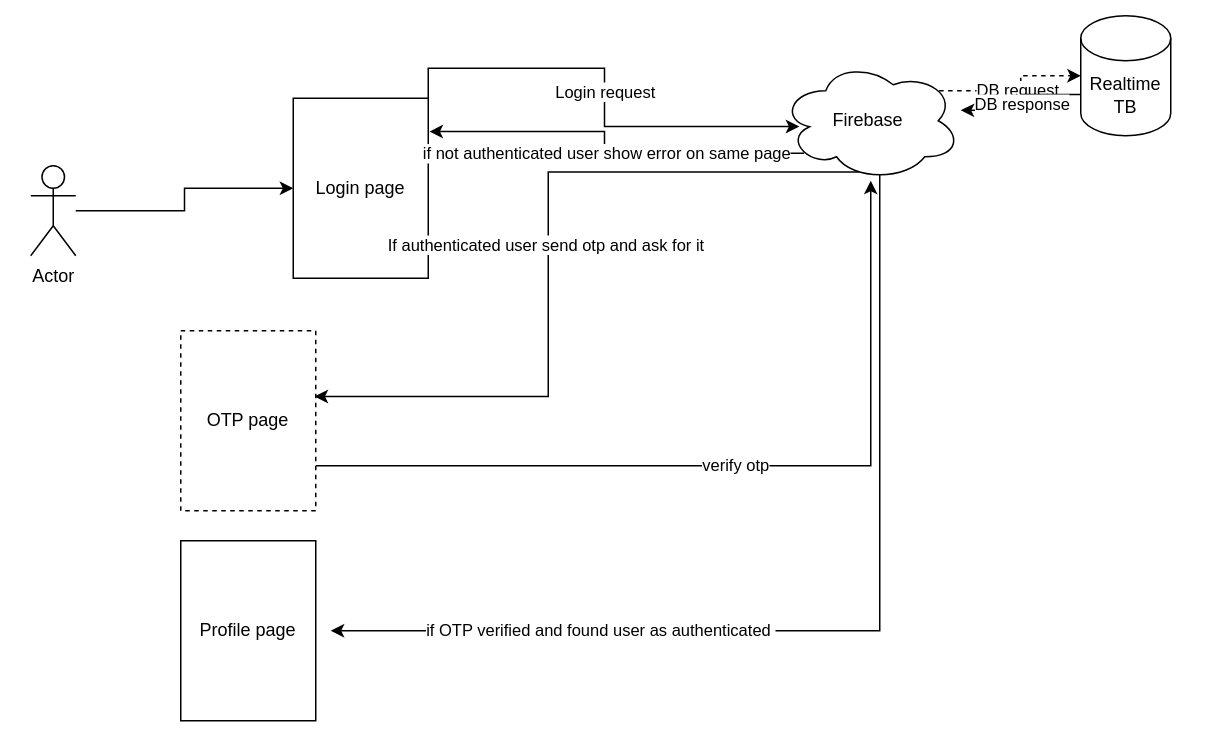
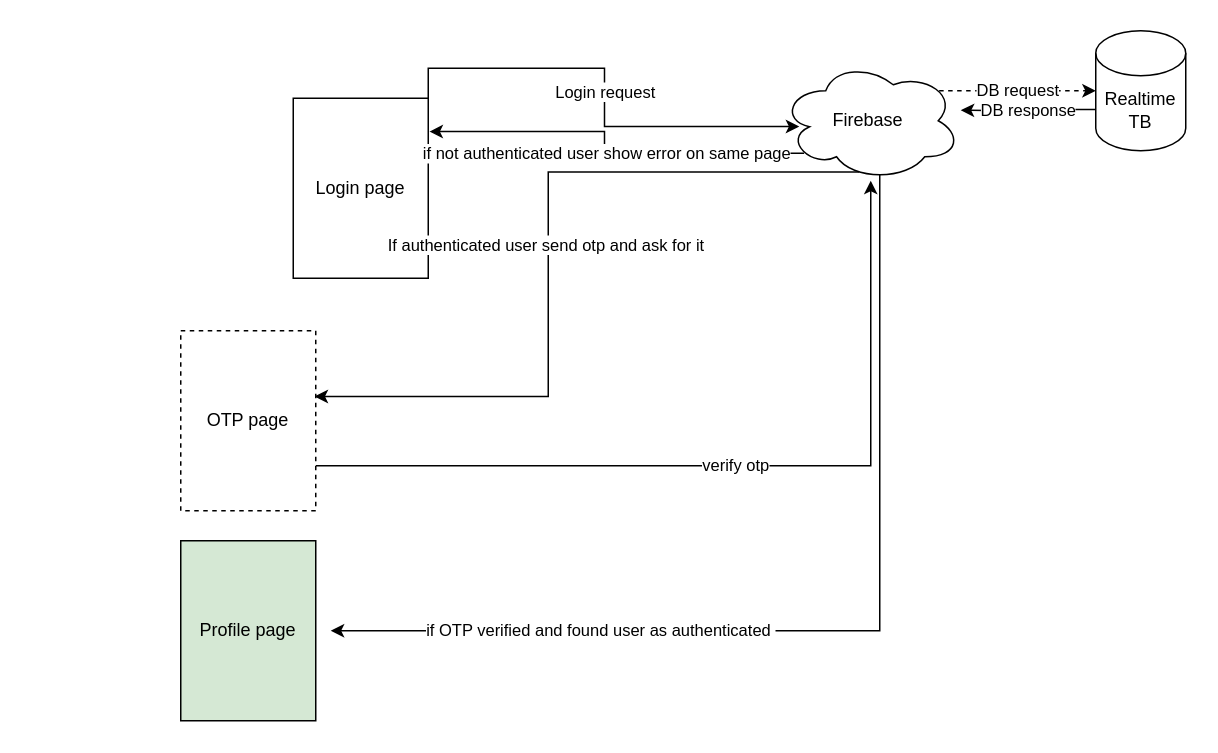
node "Realtime TB": moved (1126, 76) -> (1141, 91)
edge "Actor" -> "Login page": removed
node "Actor": removed
node "Profile page": fillcolor #ffffff -> #d5e8d4
